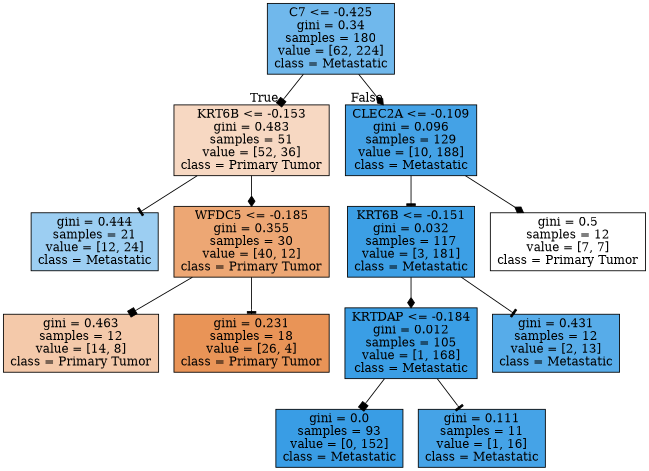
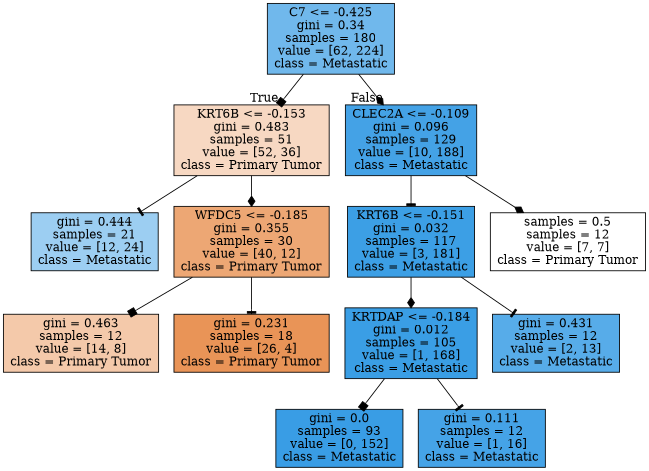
node "gini = 0.5 samples = 12 value = [7, 7] class = Primary Tumor": label "gini = 0.5 samples = 12 value = [7, 7] class = Primary Tumor" -> "samples = 0.5 samples = 12 value = [7, 7] class = Primary Tumor"
node "gini = 0.111 samples = 11 value = [1, 16] class = Metastatic": label "gini = 0.111 samples = 11 value = [1, 16] class = Metastatic" -> "gini = 0.111 samples = 12 value = [1, 16] class = Metastatic"
